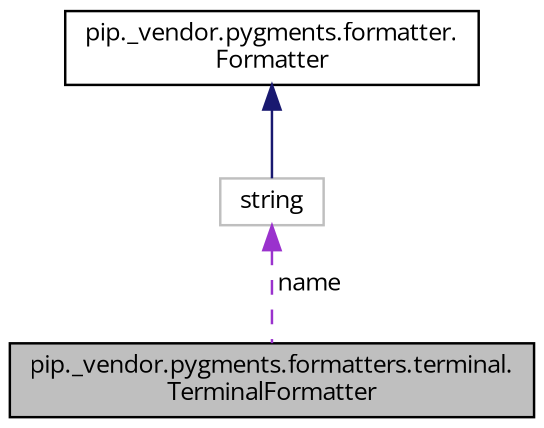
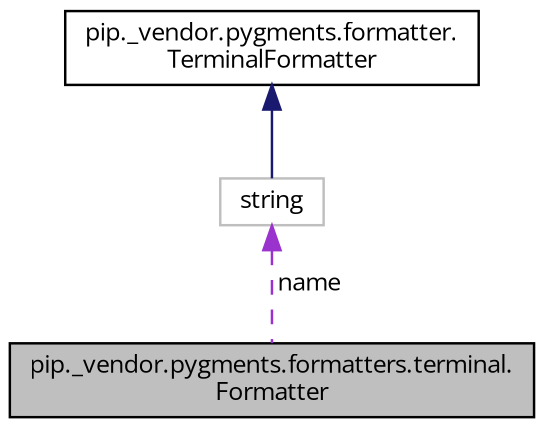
node "pip._vendor.pygments.formatter. Formatter": label "pip._vendor.pygments.formatter. Formatter" -> "pip._vendor.pygments.formatter. TerminalFormatter"
node "pip._vendor.pygments.formatters.terminal. TerminalFormatter": label "pip._vendor.pygments.formatters.terminal. TerminalFormatter" -> "pip._vendor.pygments.formatters.terminal. Formatter"
